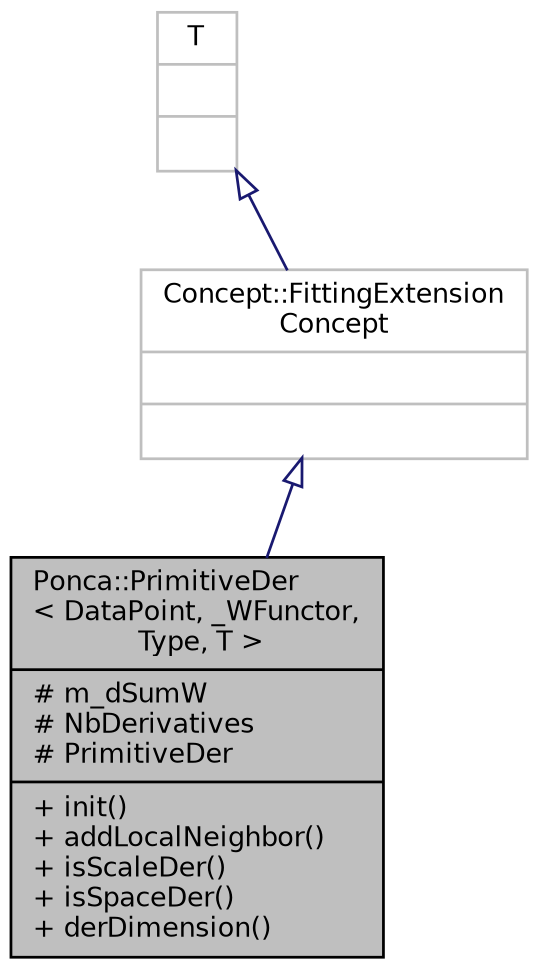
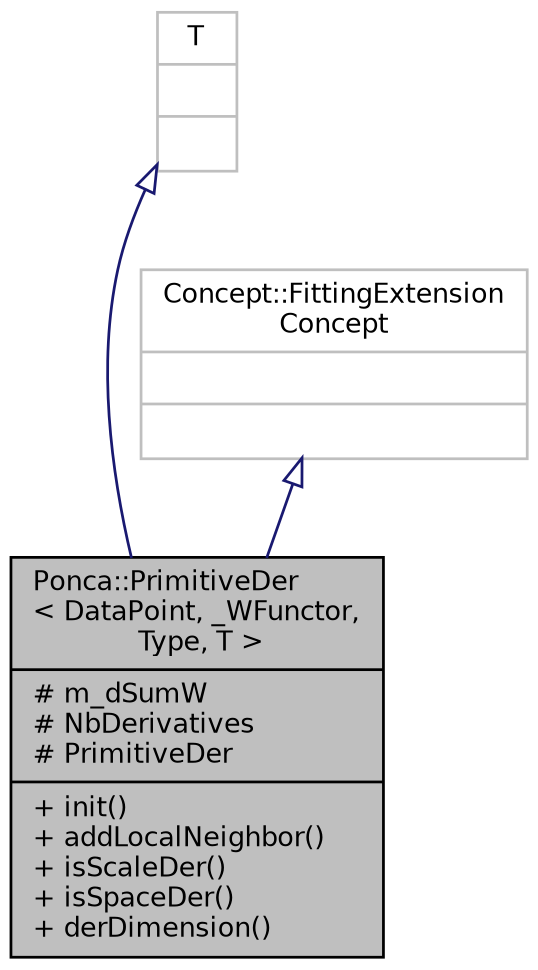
edge "Concept::FittingExtension" -> "T": now "Ponca::PrimitiveDer" -> "T"
